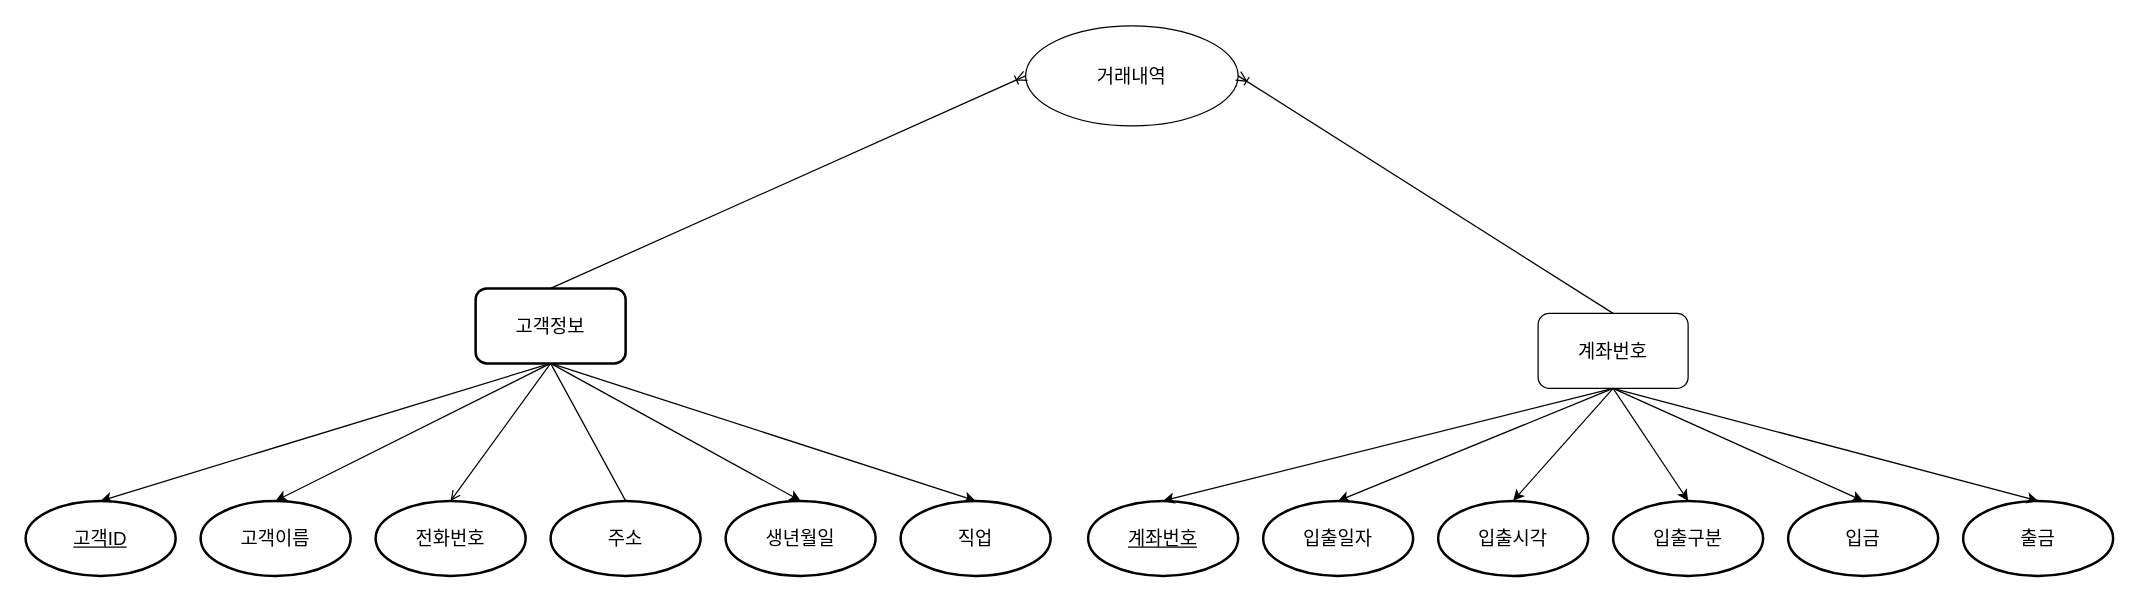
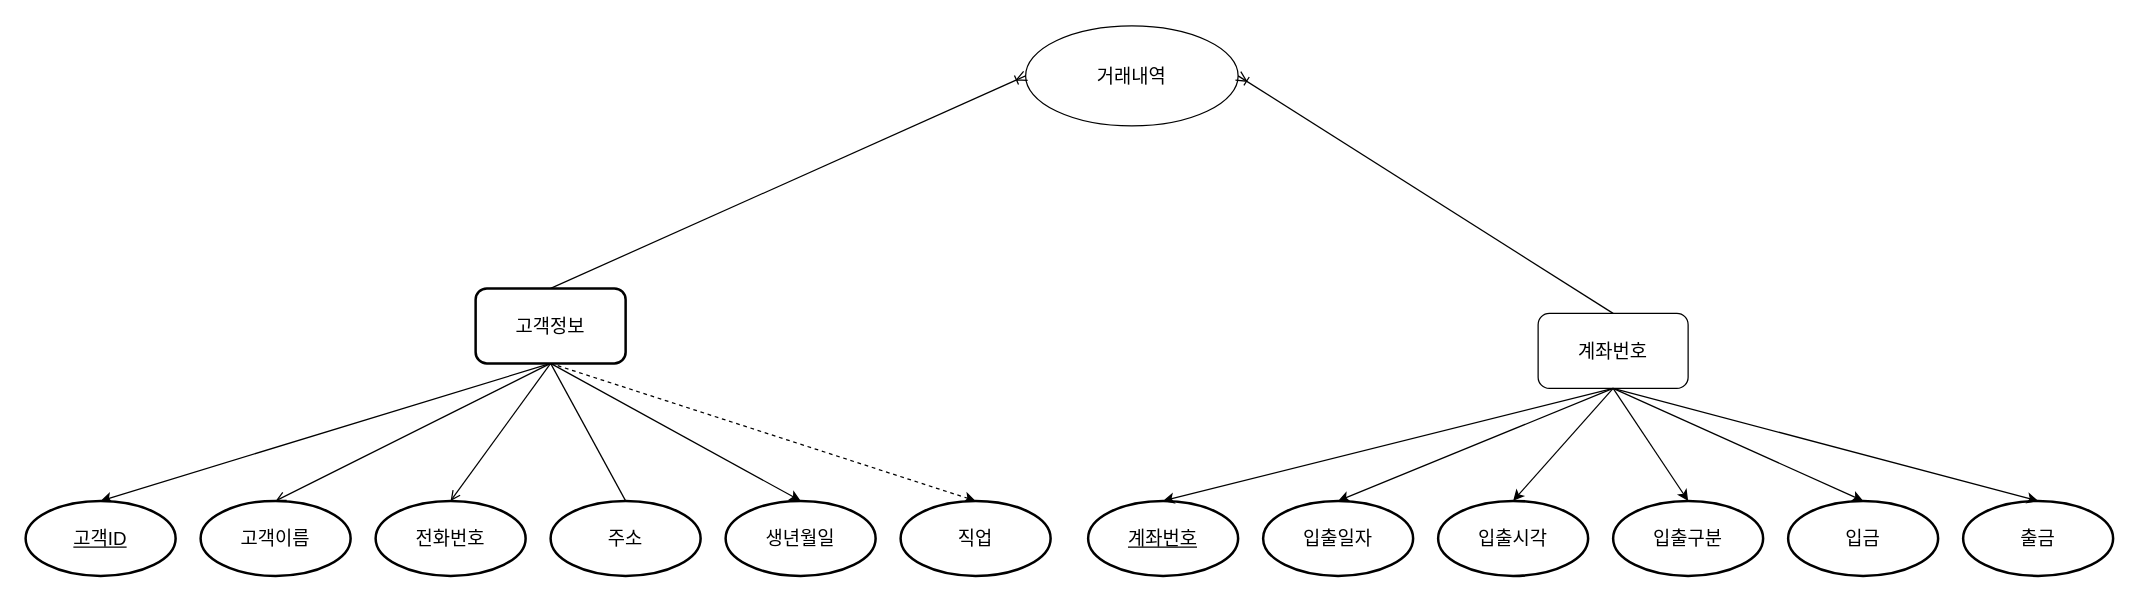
edge "고객정보" -> "직업": style solid -> dashed
edge "고객정보" -> "고객이름": arrowhead classic -> open
